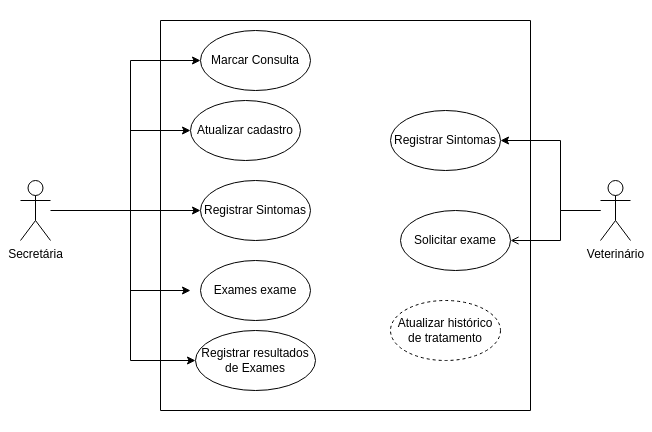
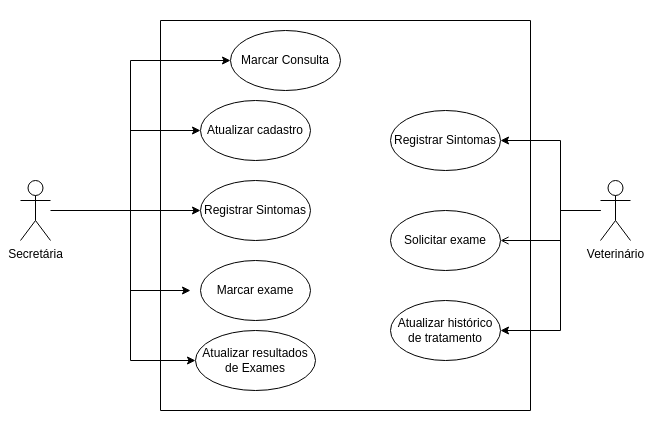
node "Marcar Consulta": moved (256, 61) -> (286, 61)
node "Atualizar cadastro": moved (246, 131) -> (256, 131)
node "Solicitar exame": moved (456, 241) -> (446, 241)
node "Exames exame": label "Exames exame" -> "Marcar exame"
edge "Veterinário" -> "Atualizar histórico de tratamento": added
node "Atualizar histórico de tratamento": style dashed -> solid
node "Registrar resultados de Exames": label "Registrar resultados de Exames" -> "Atualizar resultados de Exames"
